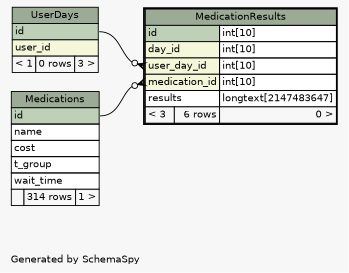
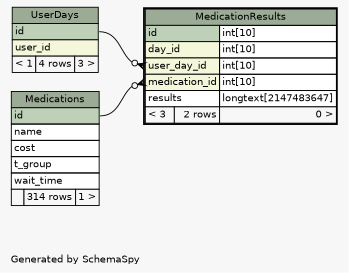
node "UserDays": text "0 rows" -> "4 rows"
node "MedicationResults": text "6 rows" -> "2 rows"
